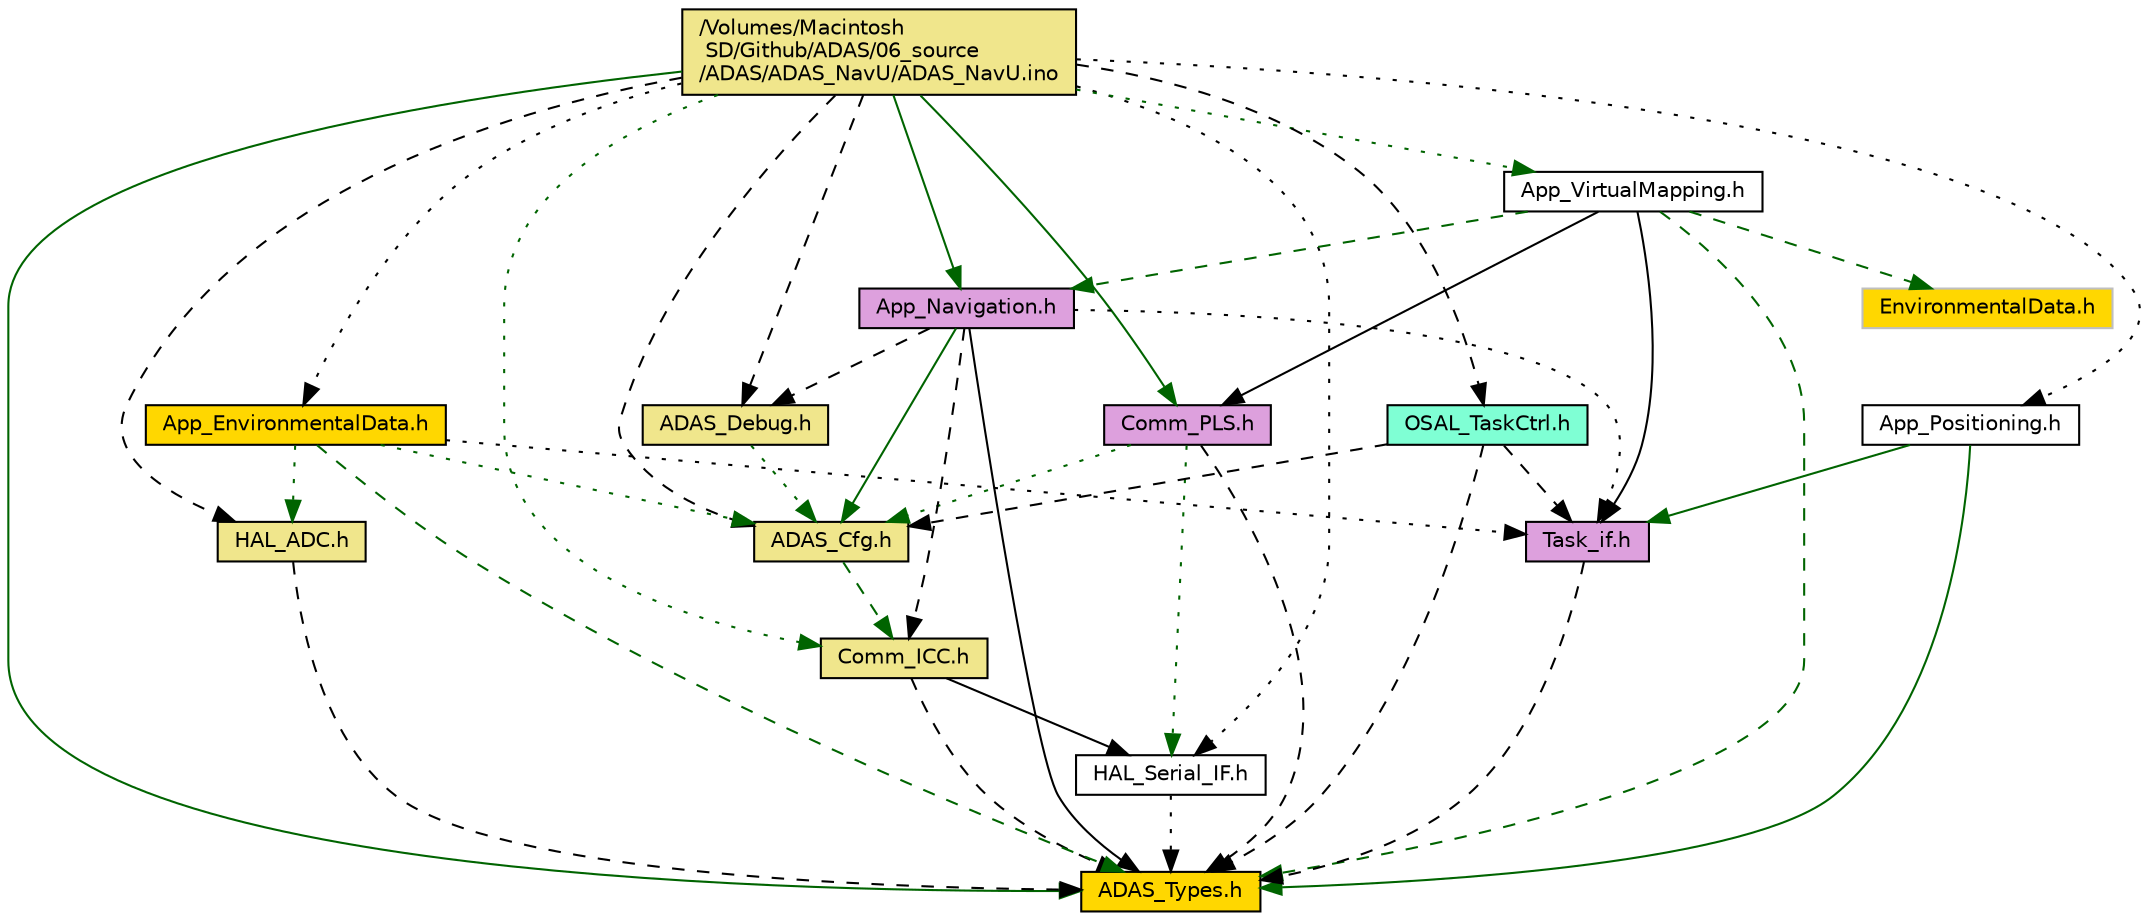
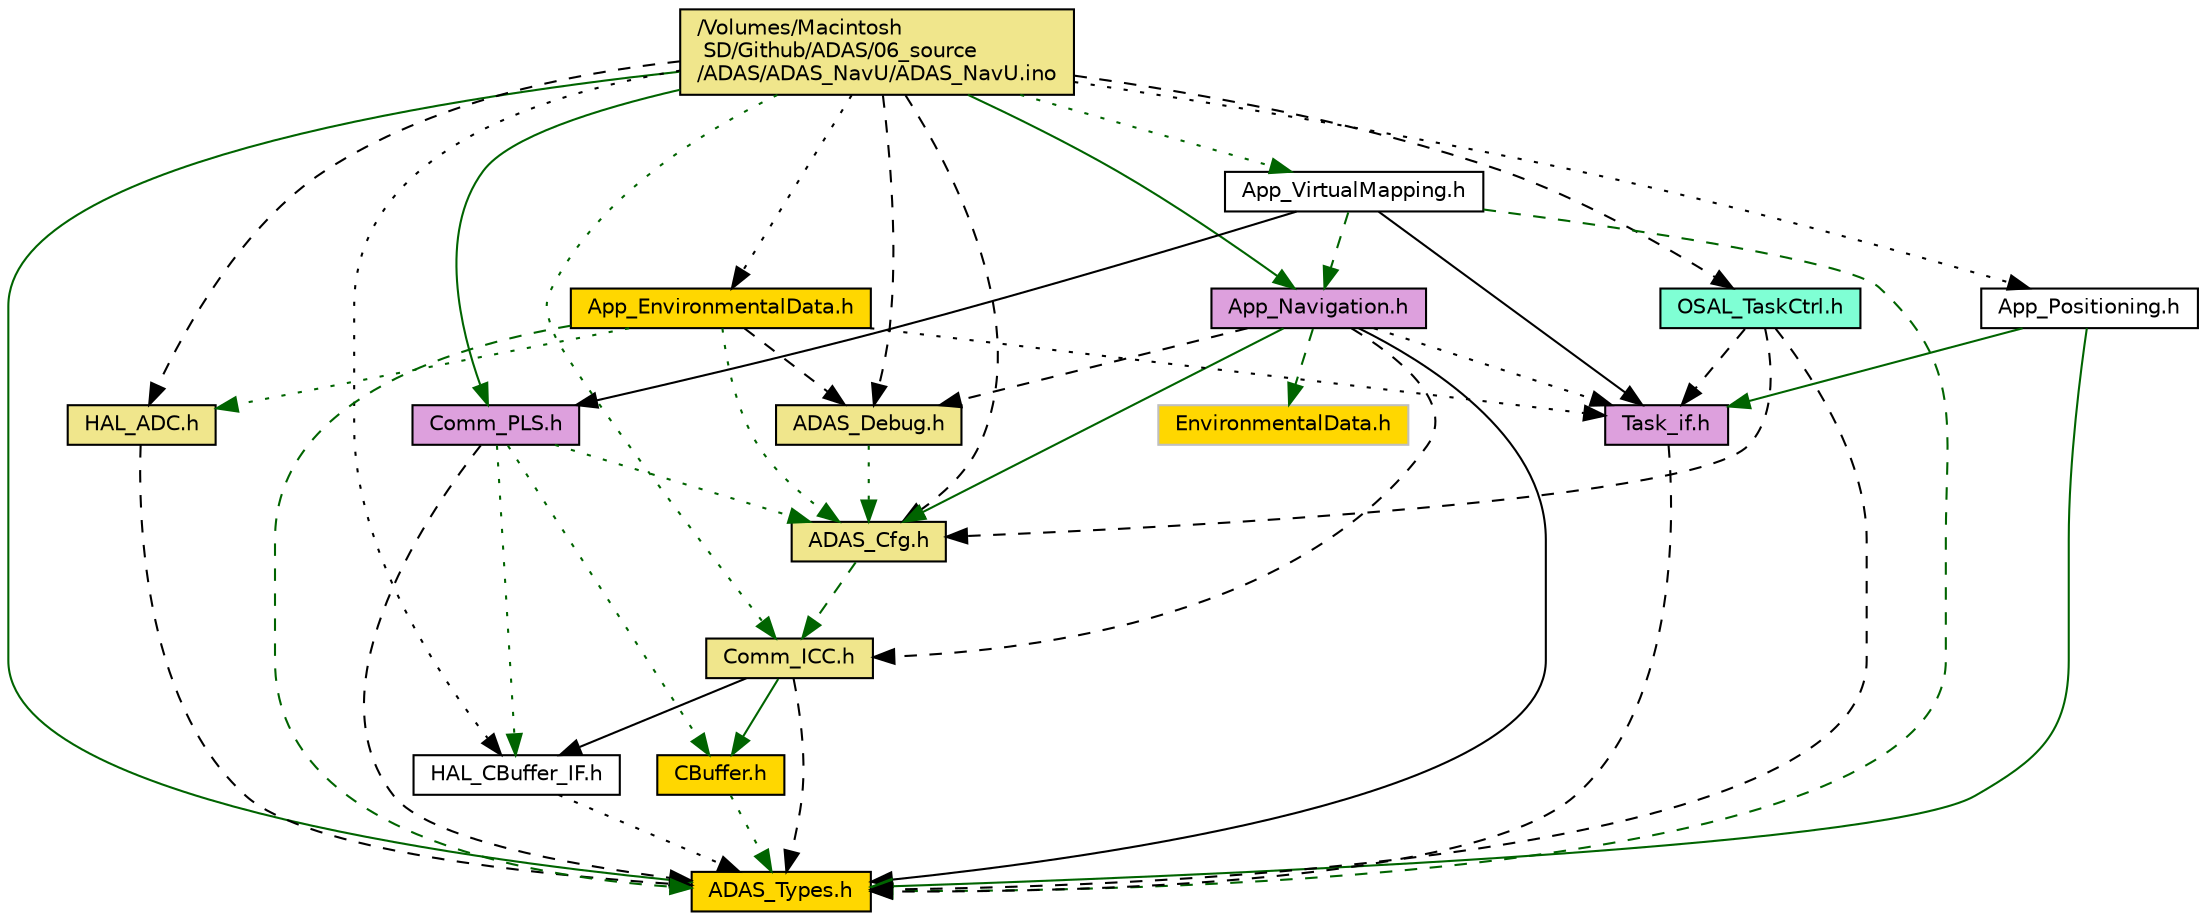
edge "App_VirtualMapping.h" -> "EnvironmentalData.h": now "App_Navigation.h" -> "EnvironmentalData.h"
edge "App_EnvironmentalData.h" -> "ADAS_Debug.h": added
node "CBuffer.h": added
node "HAL_Serial_IF.h": label "HAL_Serial_IF.h" -> "HAL_CBuffer_IF.h"
